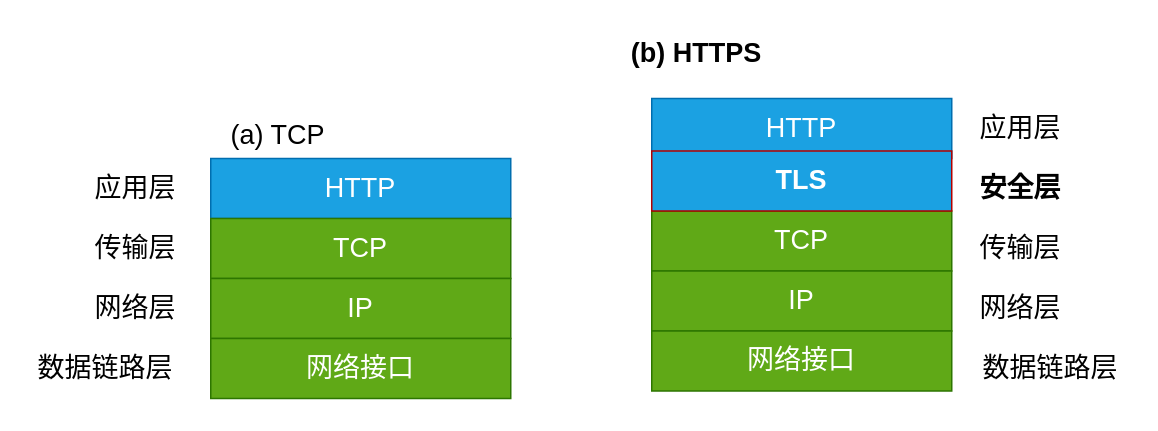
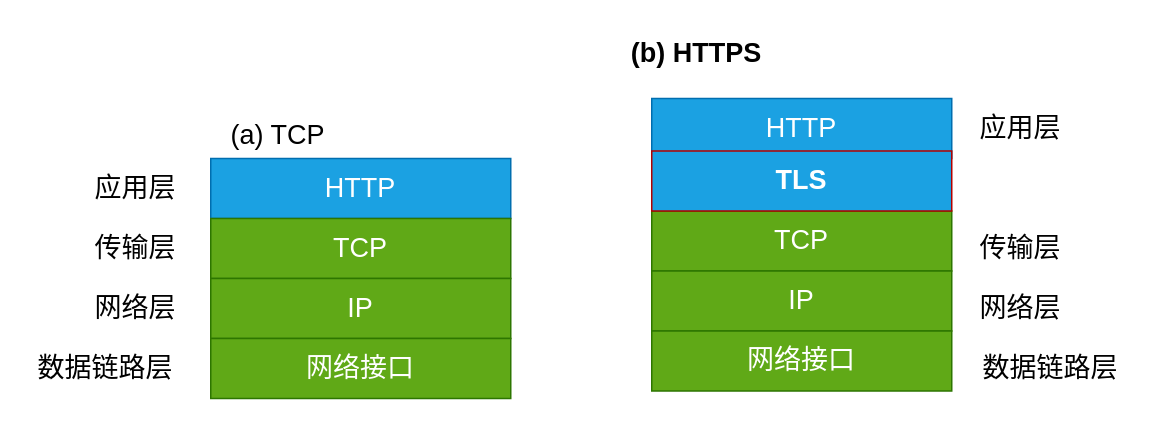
node "安全层": removed
